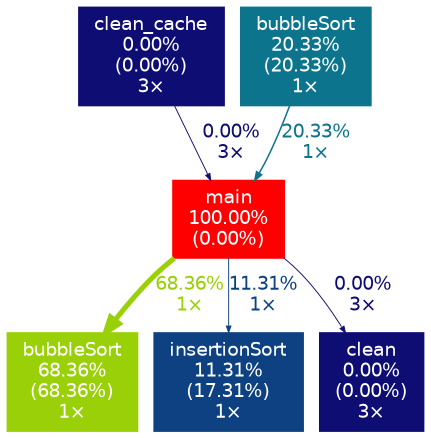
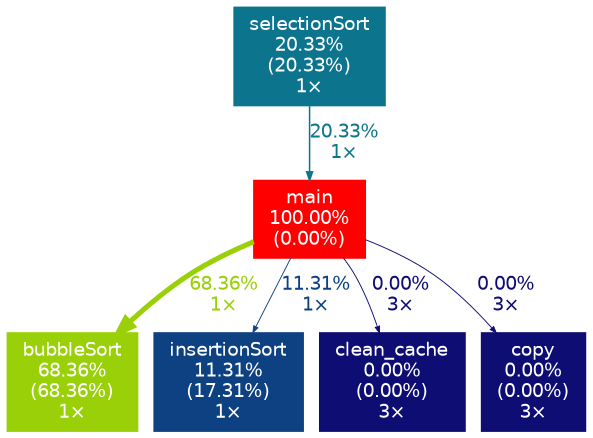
node "bubbleSort 20.33% (20.33%) 1×": label "bubbleSort 20.33% (20.33%) 1×" -> "selectionSort 20.33% (20.33%) 1×"
edge "clean_cache 0.00% (0.00%) 3×" -> "main 100.00% (0.00%)": reversed
node "clean 0.00% (0.00%) 3×": label "clean 0.00% (0.00%) 3×" -> "copy 0.00% (0.00%) 3×"
